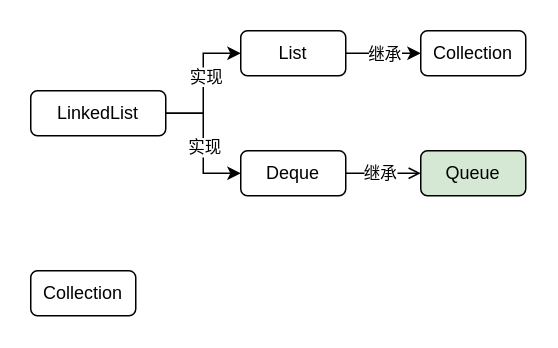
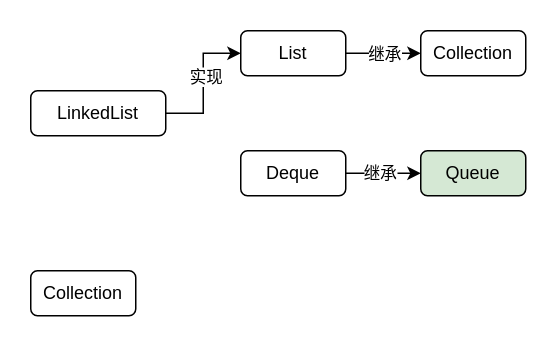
edge "LinkedList" -> "Deque": removed, label "实现"
edge "Deque" -> "Queue": arrowhead open -> classic
